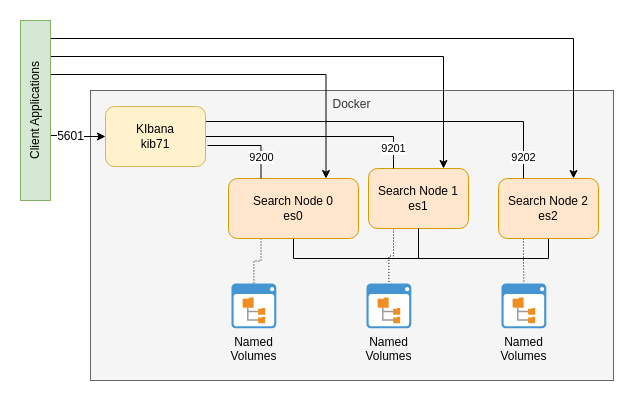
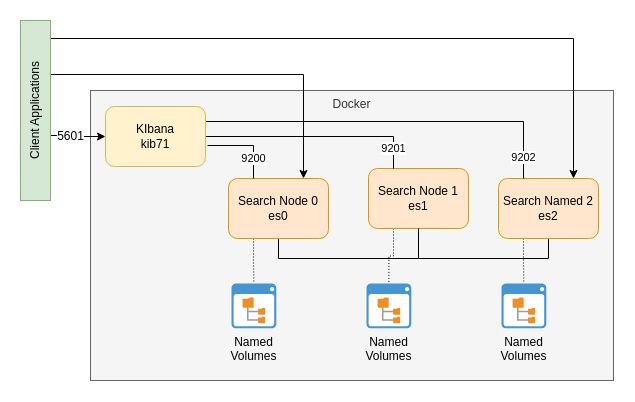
edge "Client Applications" -> "Search Node 1 es1": removed
node "Search Node 0 es0": size 130x60 -> 100x60
node "Search Node 2 es2": label "Search Node 2 es2" -> "Search Named 2 es2"
